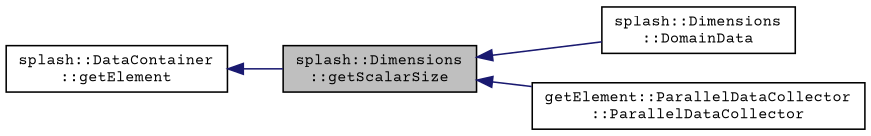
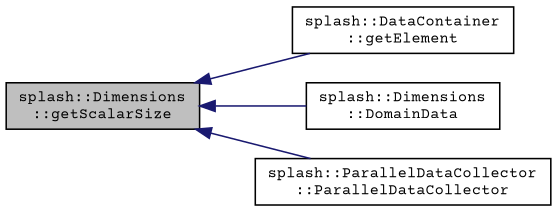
edge "splash::Dimensions ::getScalarSize" -> "splash::DataContainer ::getElement": reversed
node "getElement::ParallelDataCollector ::ParallelDataCollector": label "getElement::ParallelDataCollector ::ParallelDataCollector" -> "splash::ParallelDataCollector ::ParallelDataCollector"
